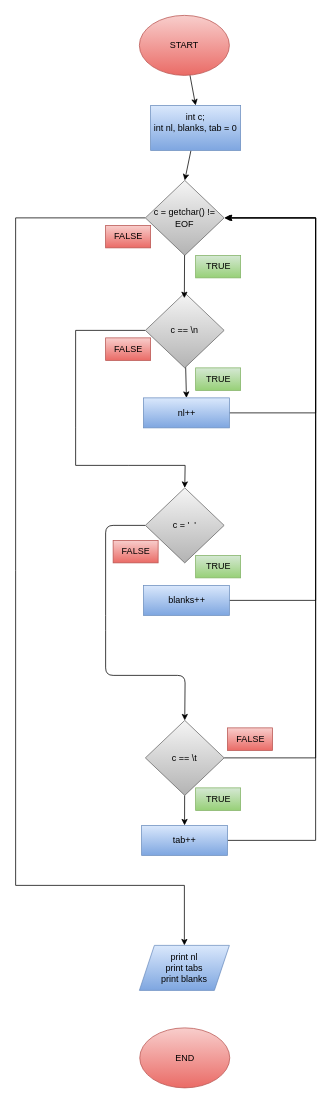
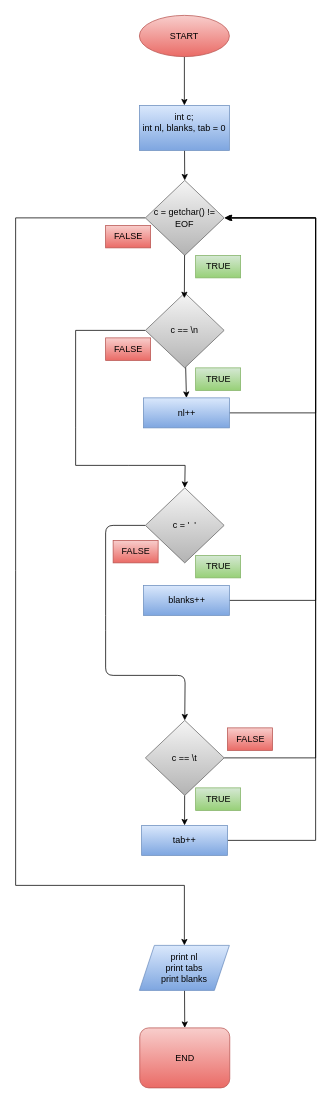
node "START": size 90x60 -> 90x41
node "int c; int nl, blanks, tab = 0": moved (195, 128) -> (184, 128)
edge "print nl print tabs print blanks" -> "END": added
node "END": shape ellipse -> rounded rectangle
